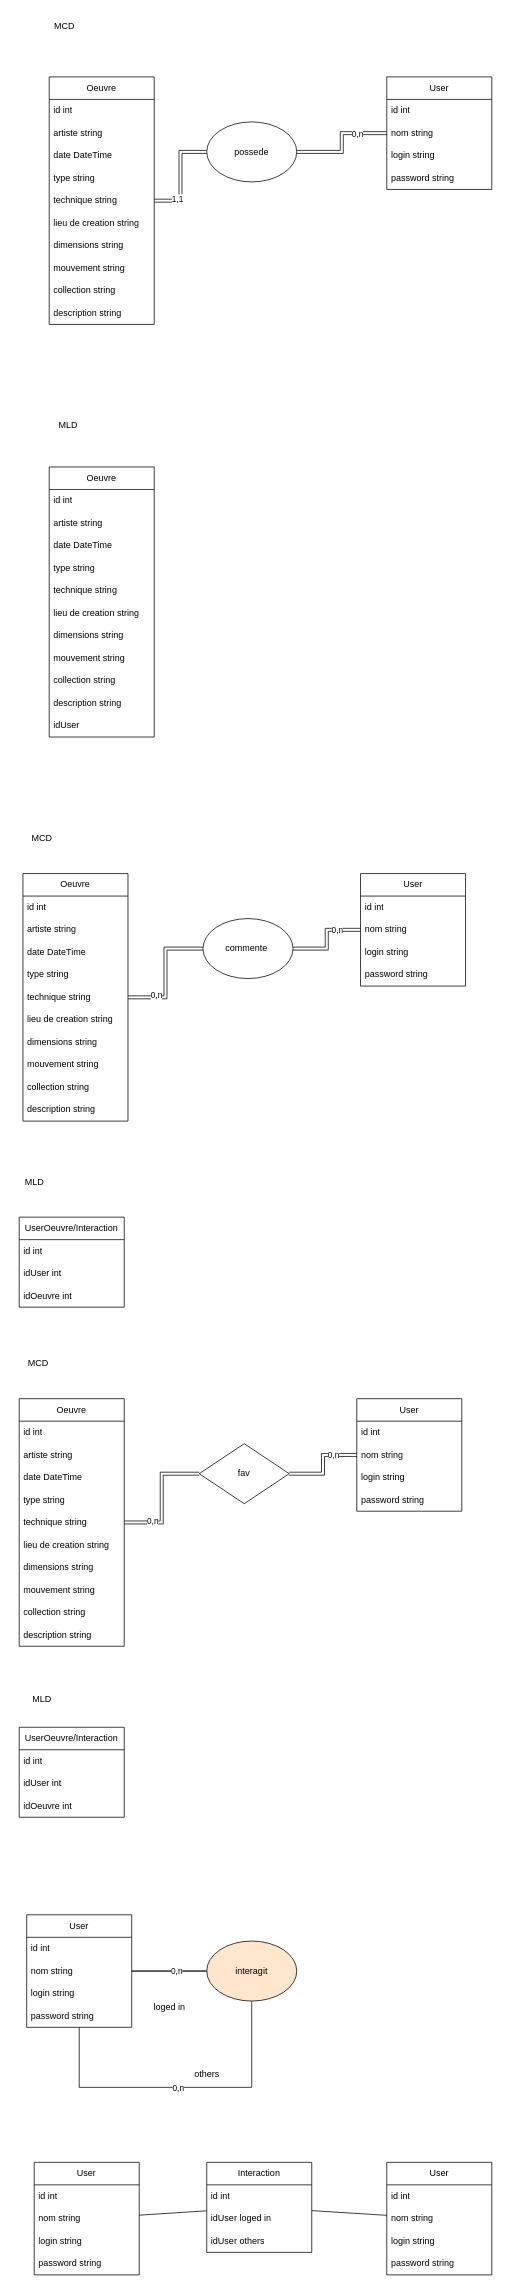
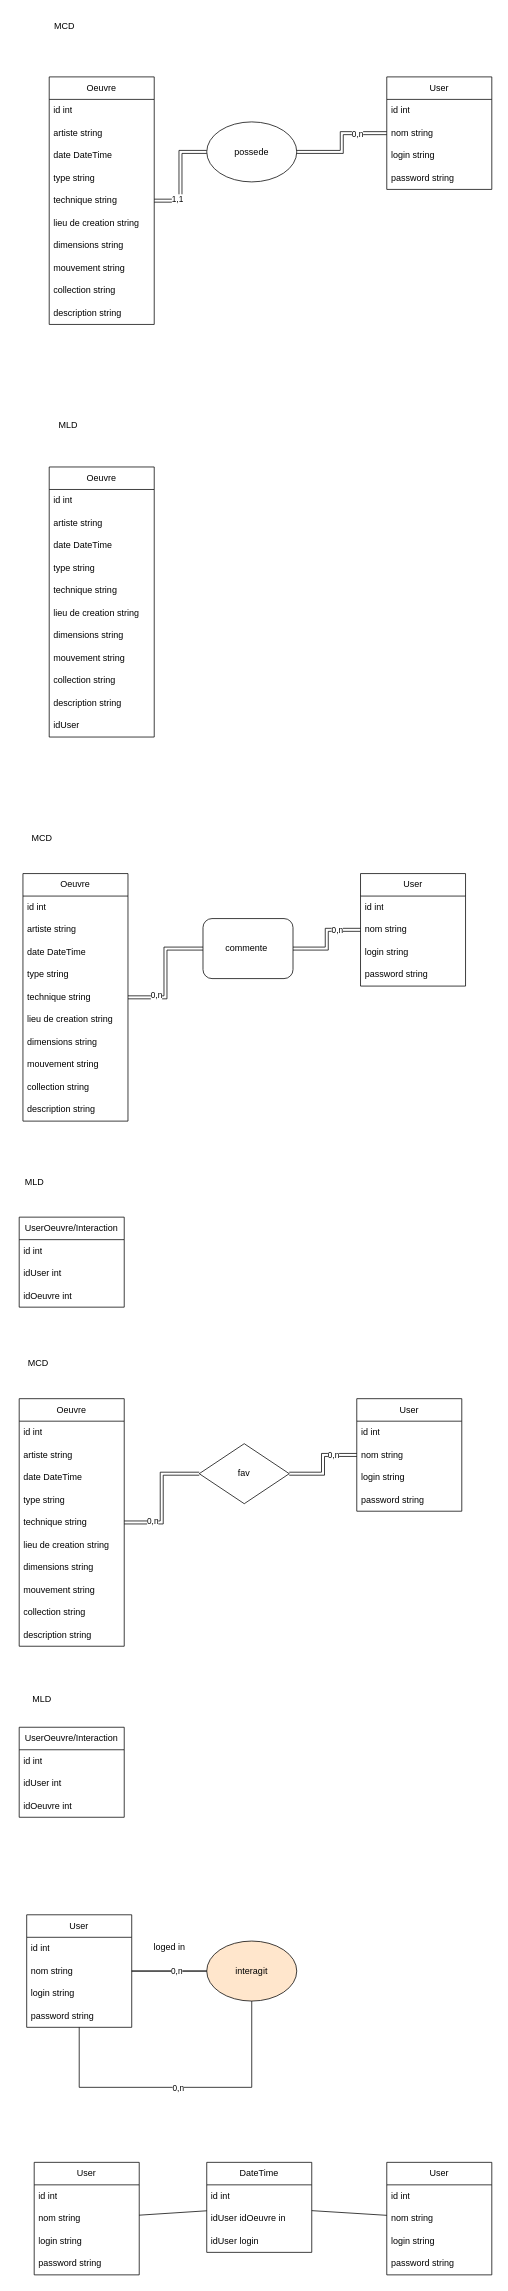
node "commente": shape ellipse -> rounded rectangle
node "loged in": moved (169, 2007) -> (169, 1947)
node "others": removed
node "Interaction": label "Interaction" -> "DateTime"
node "idUser loged in": label "idUser loged in" -> "idUser idOeuvre in"
node "idUser others": label "idUser others" -> "idUser login"
